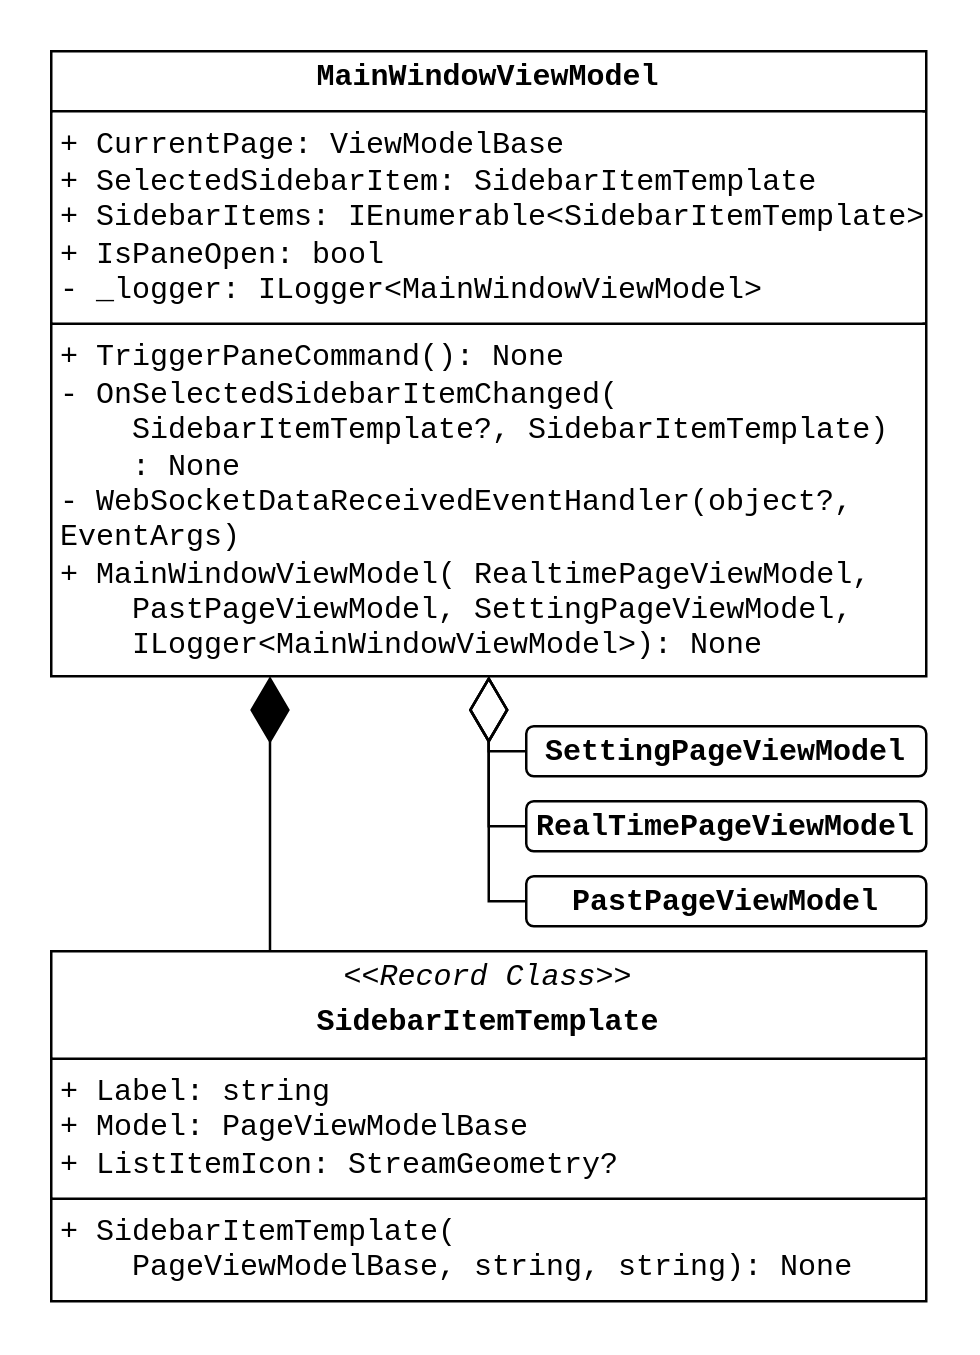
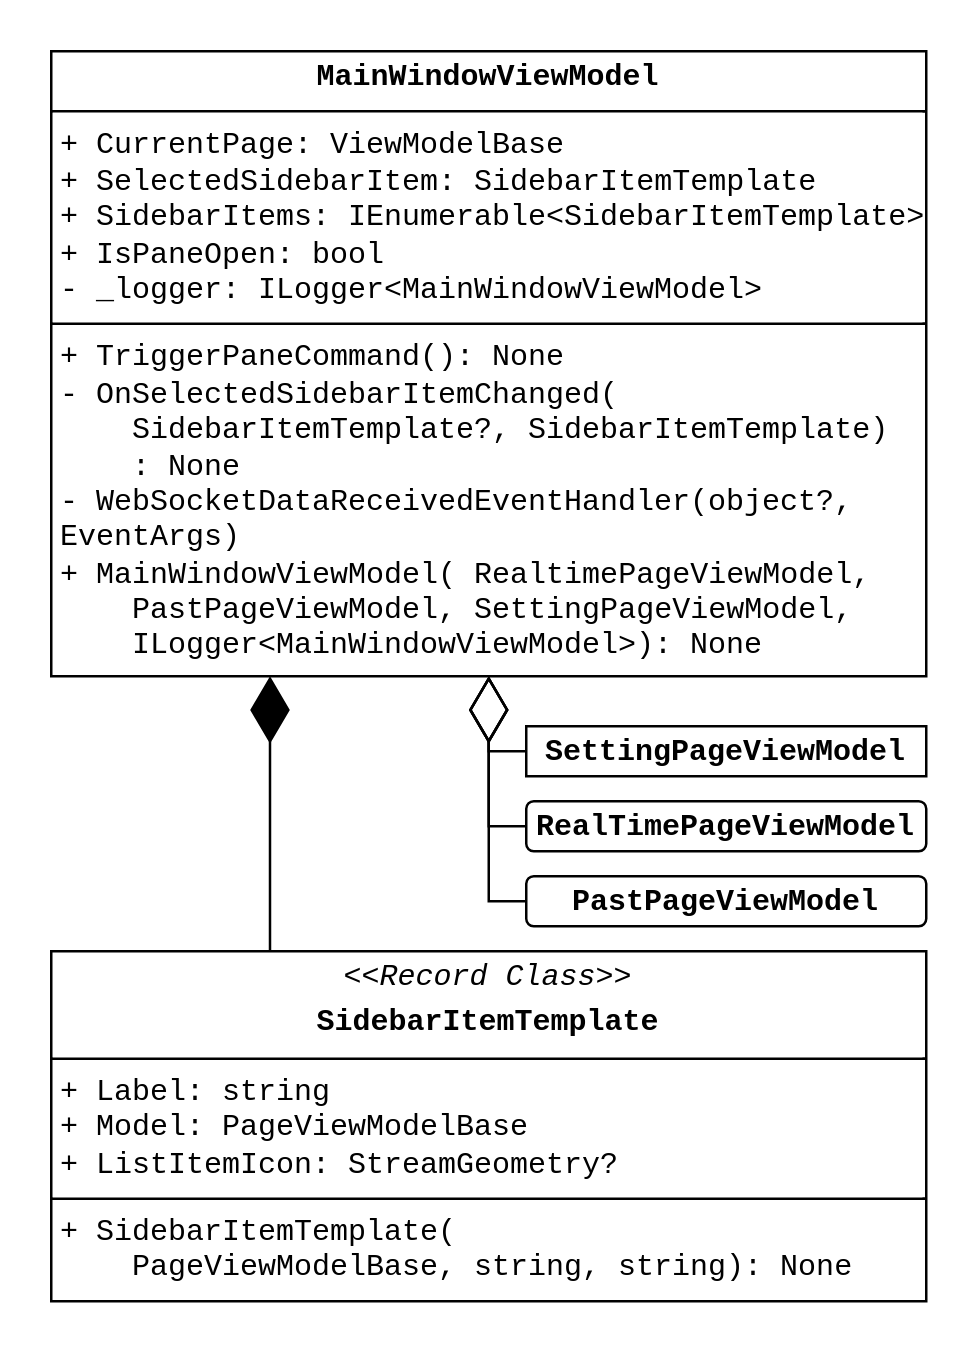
node "SettingPageViewModel": shape rounded rectangle -> rectangle
